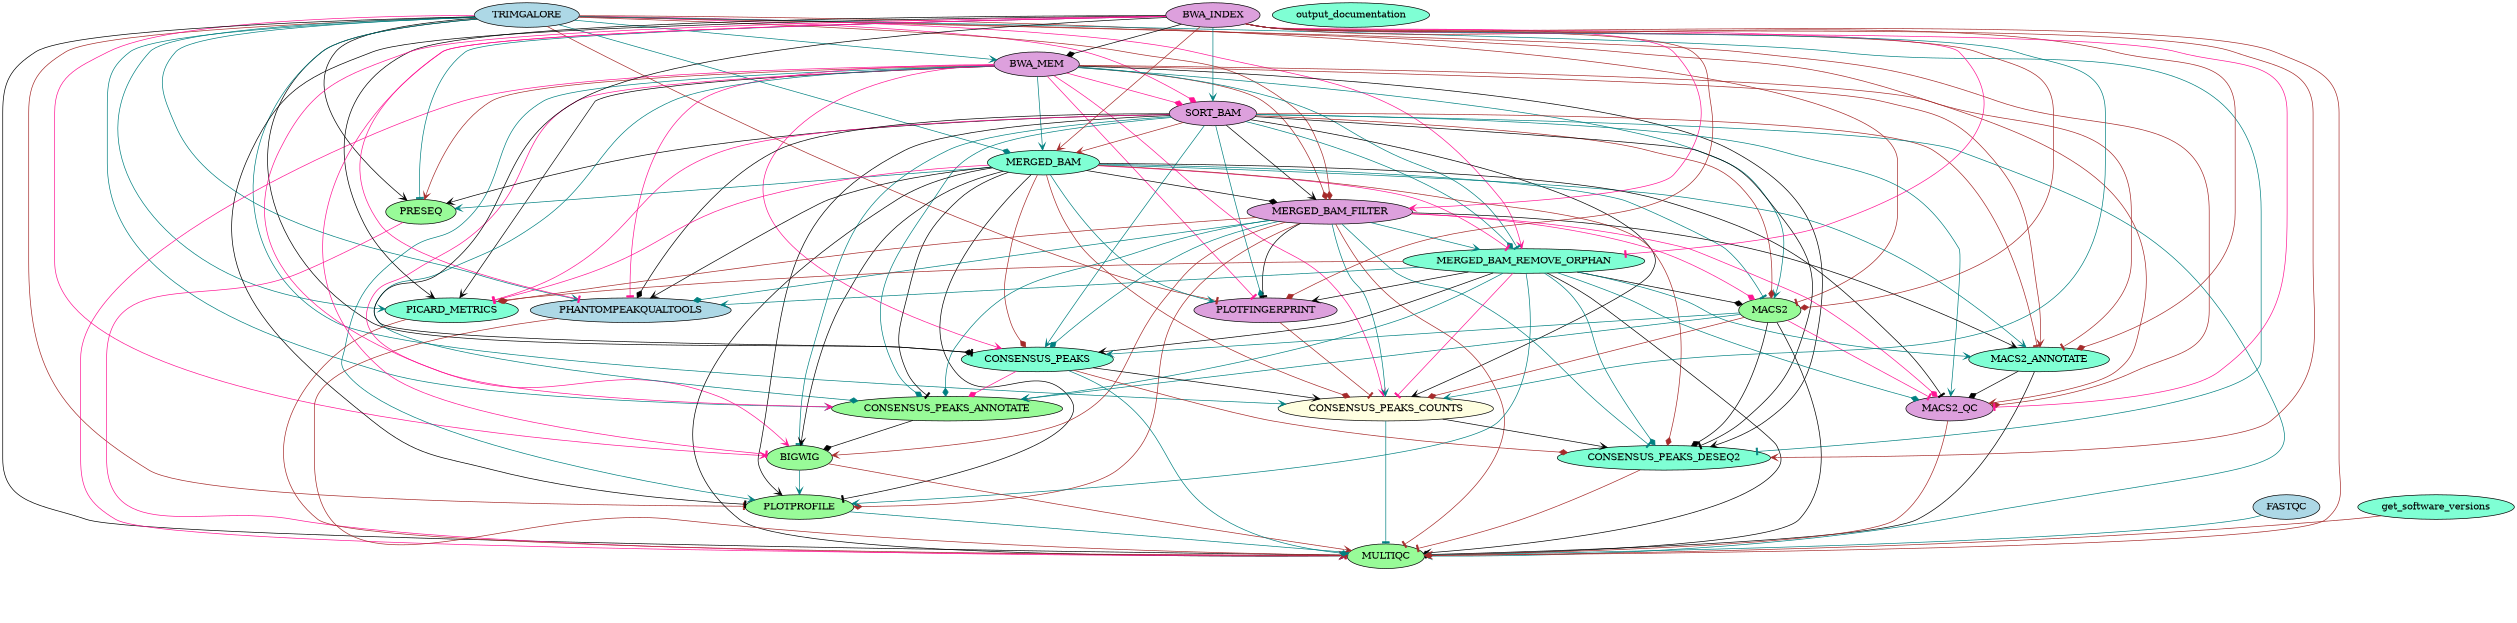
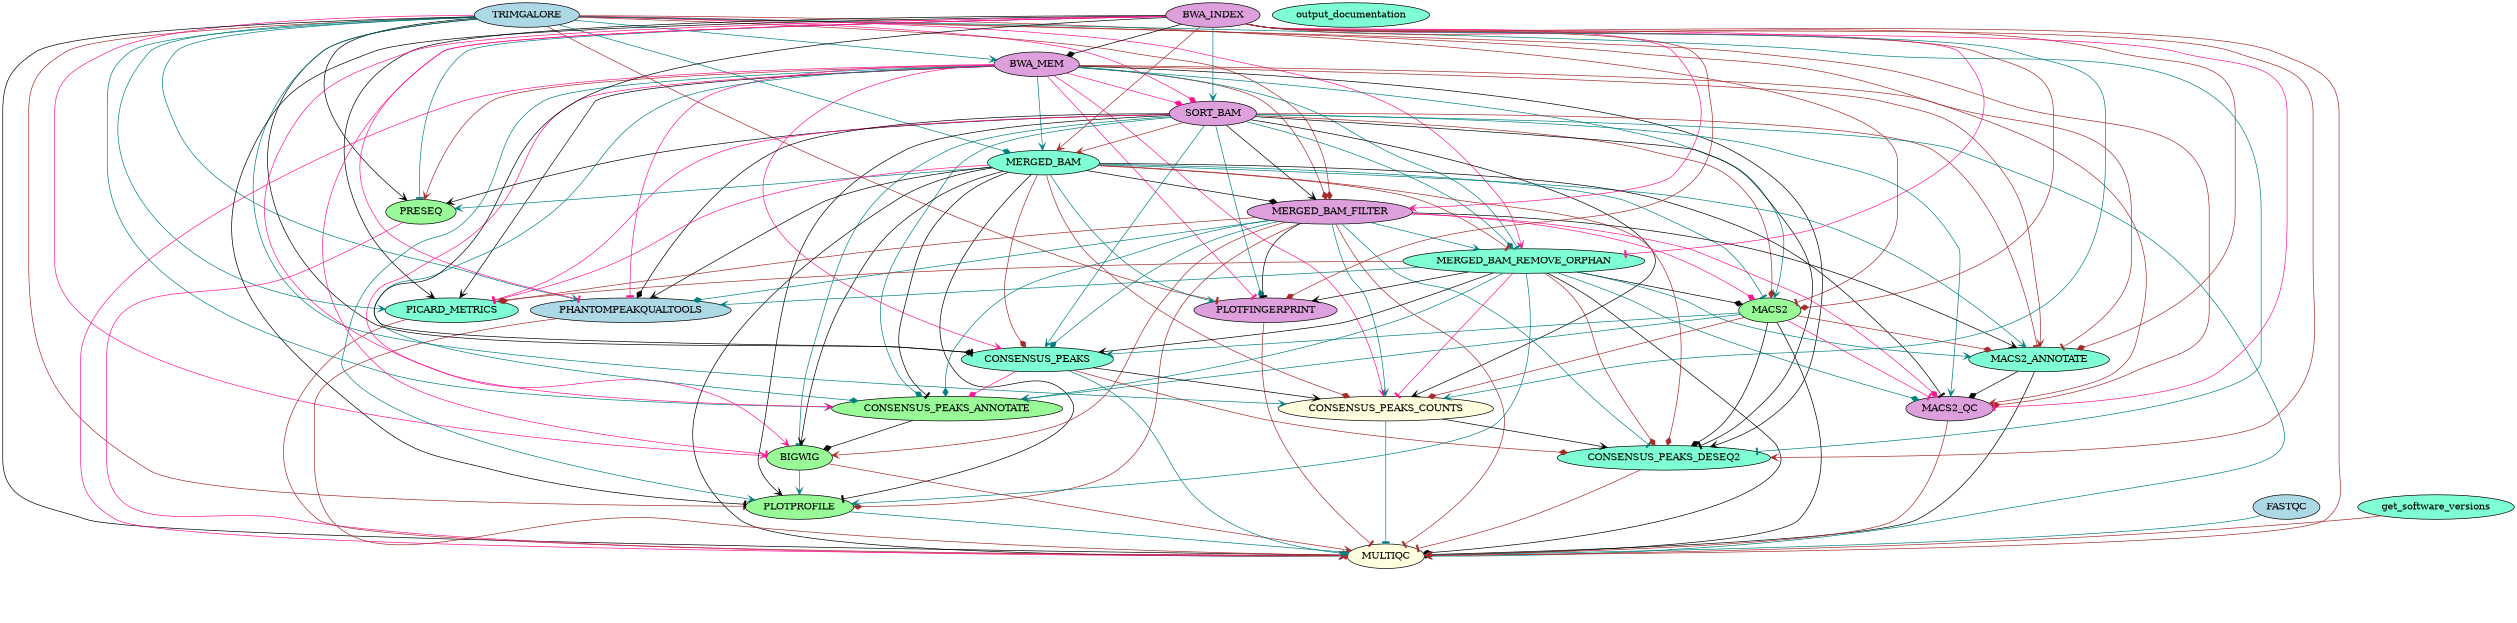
edge "MERGED_BAM" -> "MERGED_BAM_REMOVE_ORPHAN": color deeppink -> brown
edge "MACS2" -> "MACS2_ANNOTATE": added
edge "MERGED_BAM_REMOVE_ORPHAN" -> "CONSENSUS_PEAKS_DESEQ2": color teal -> brown
edge "PLOTFINGERPRINT" -> "CONSENSUS_PEAKS_COUNTS": now "PLOTFINGERPRINT" -> "MULTIQC"
edge "MERGED_BAM_REMOVE_ORPHAN" -> "MULTIQC": arrowhead vee -> diamond
node "MULTIQC": fillcolor palegreen -> lightyellow
